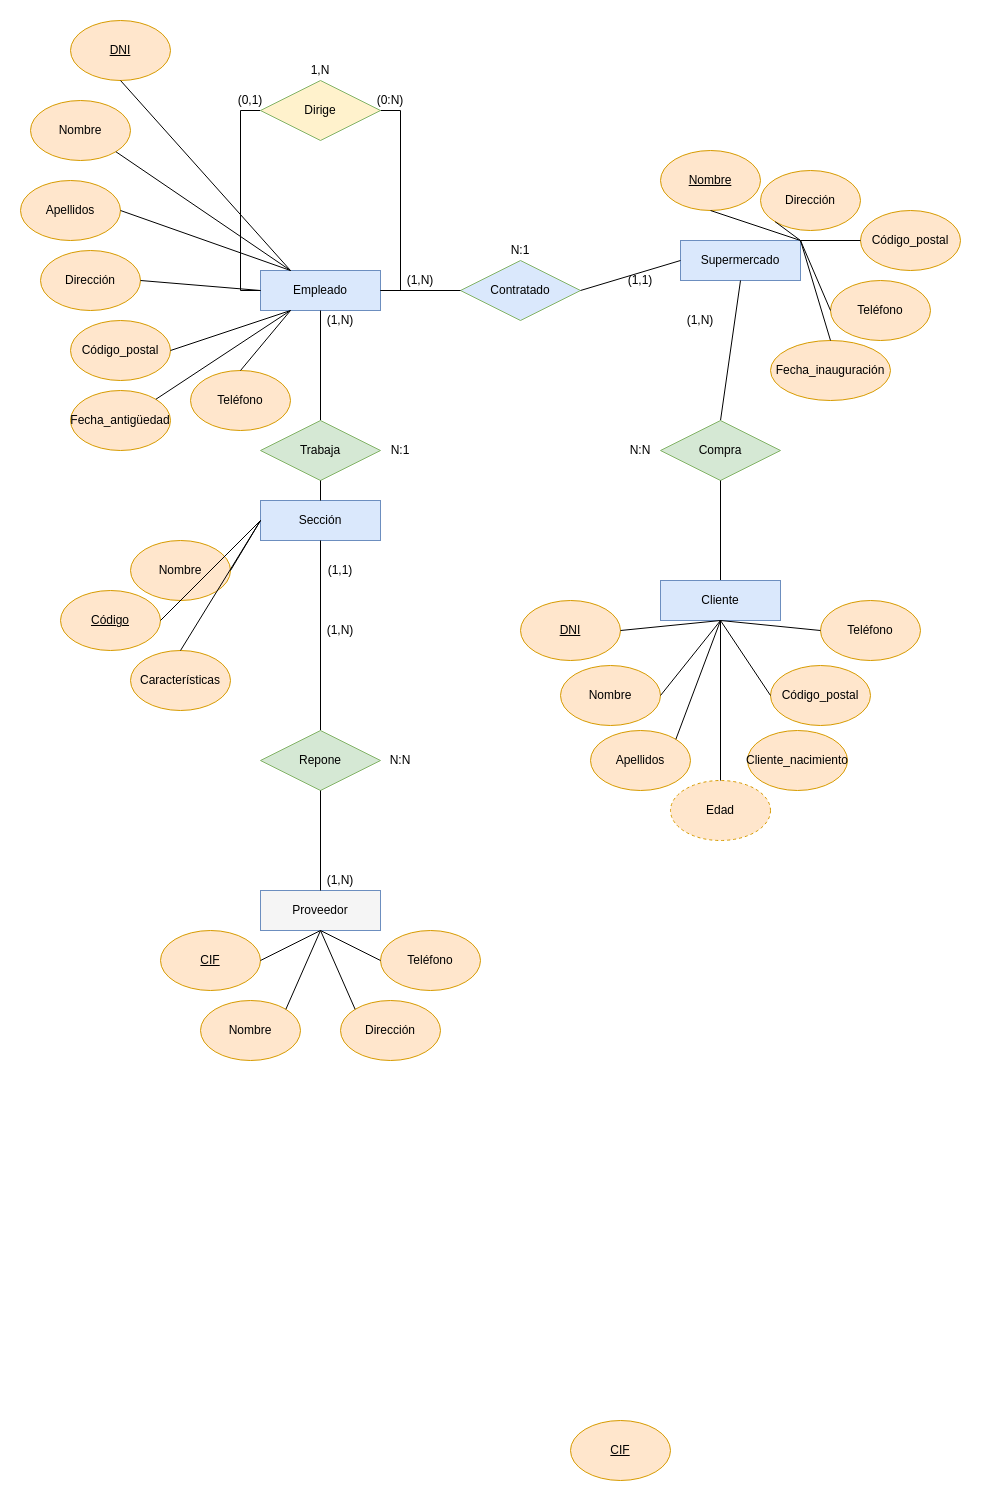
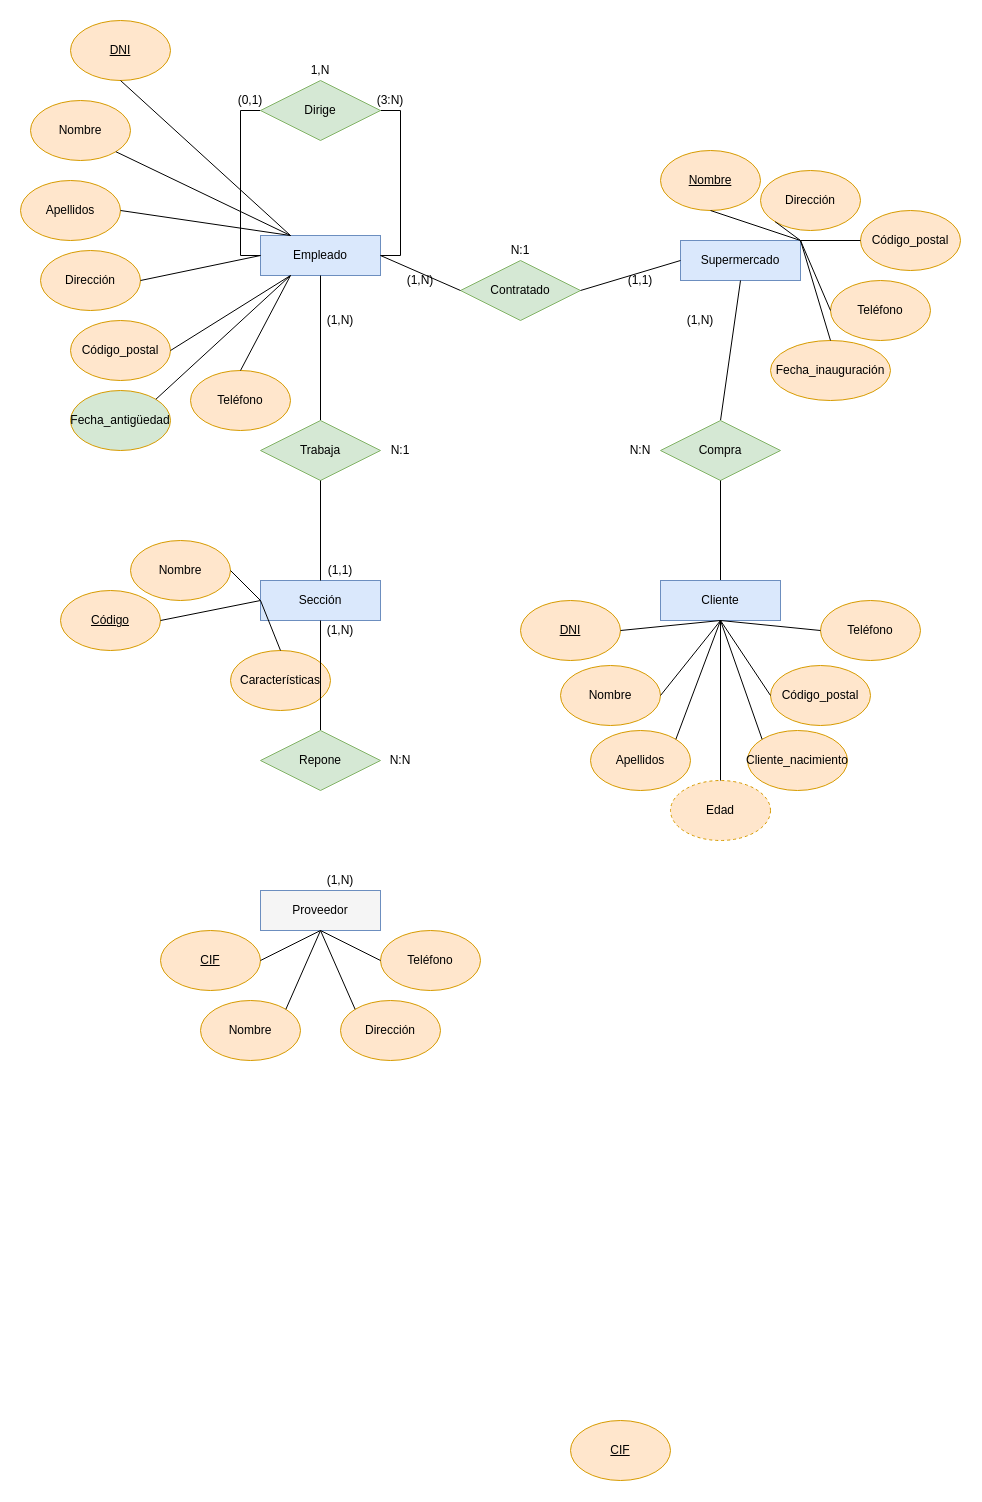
node "(0:N)": label "(0:N)" -> "(3:N)"
node "Dirige": fillcolor #fff2cc -> #d5e8d4
node "Empleado": moved (321, 291) -> (321, 256)
node "Contratado": fillcolor #dae8fc -> #d5e8d4
node "Fecha_antigüedad": fillcolor #ffe6cc -> #d5e8d4
node "Sección": moved (321, 521) -> (321, 601)
node "Características": moved (181, 681) -> (281, 681)
edge "Cliente" -- "Cliente_nacimiento": added
edge "Repone" -- "Proveedor": removed
